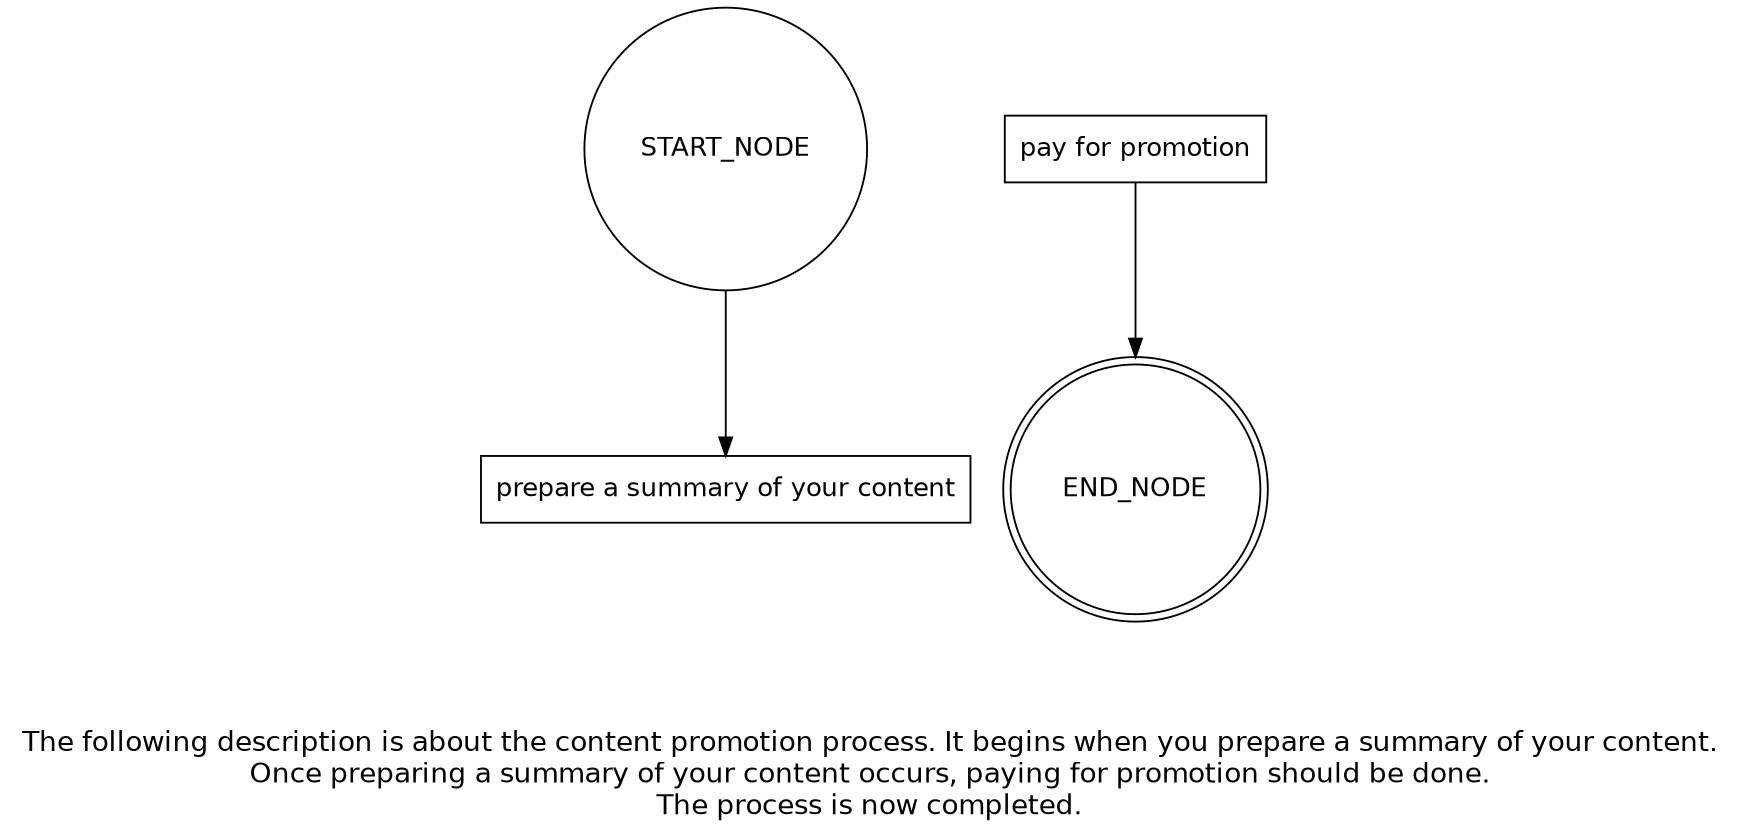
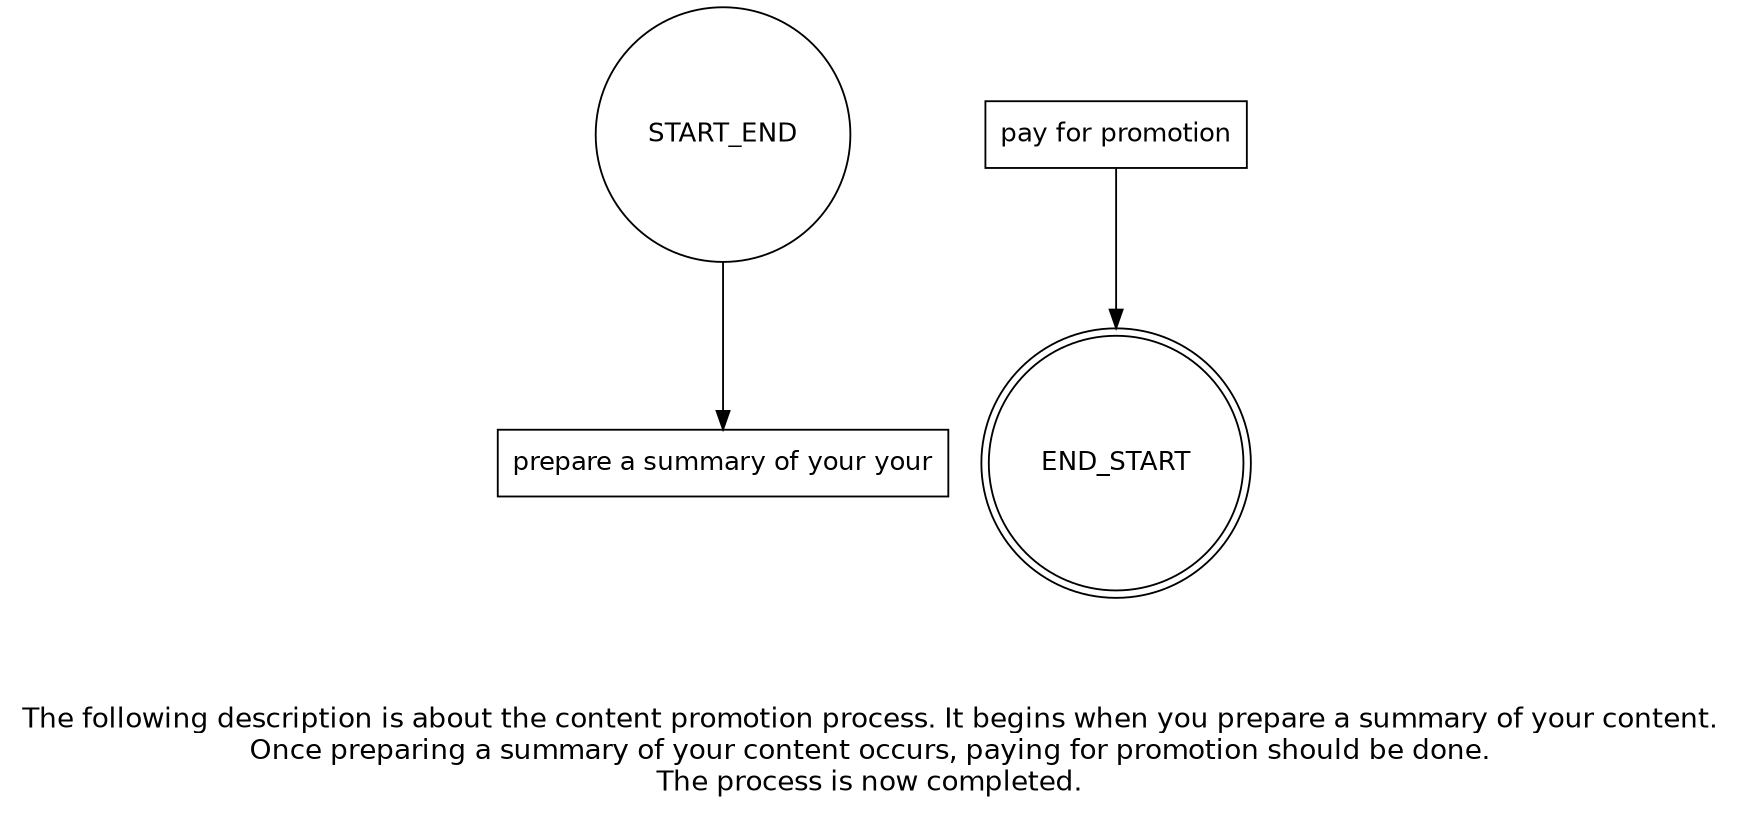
node "START_NODE": label "START_NODE" -> "START_END"
node "prepare a summary of your content": label "prepare a summary of your content" -> "prepare a summary of your your"
node "END_NODE": label "END_NODE" -> "END_START"
